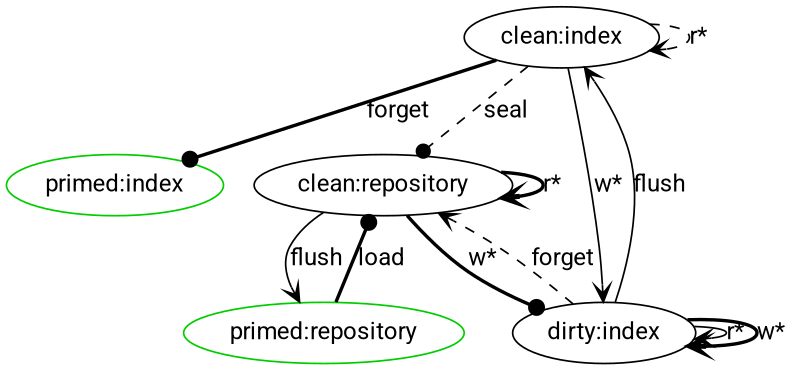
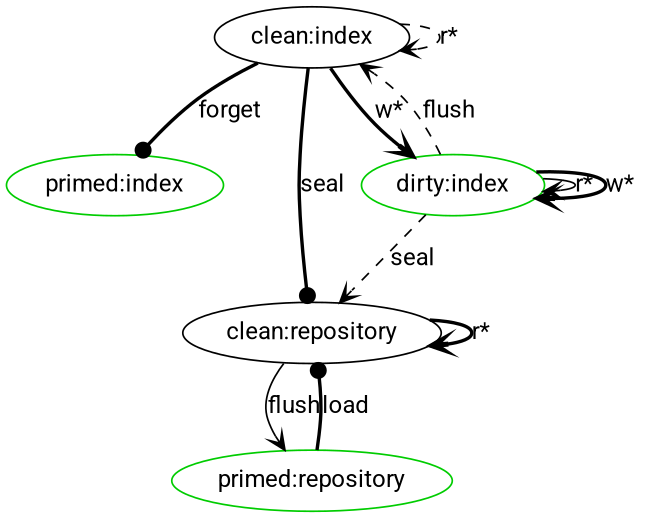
edge "clean:index" -> "clean:repository": style dashed -> bold
edge "clean:index" -> "dirty:index": style solid -> bold
edge "dirty:index" -> "clean:index": style solid -> dashed
edge "dirty:index" -> "clean:repository": label "forget" -> "seal"
edge "clean:repository" -> "dirty:index": removed, label "w*"
node "dirty:index": color black -> #00cc00
